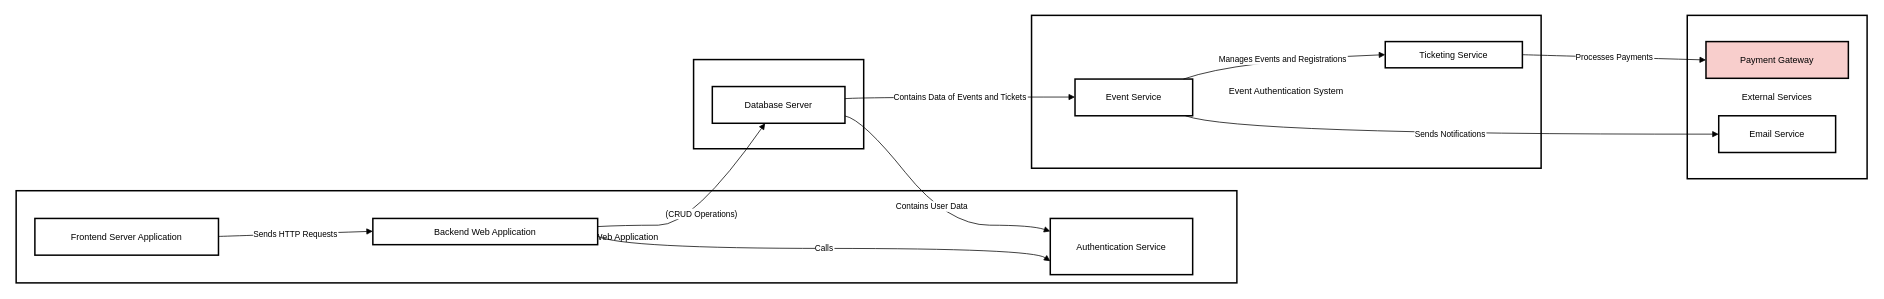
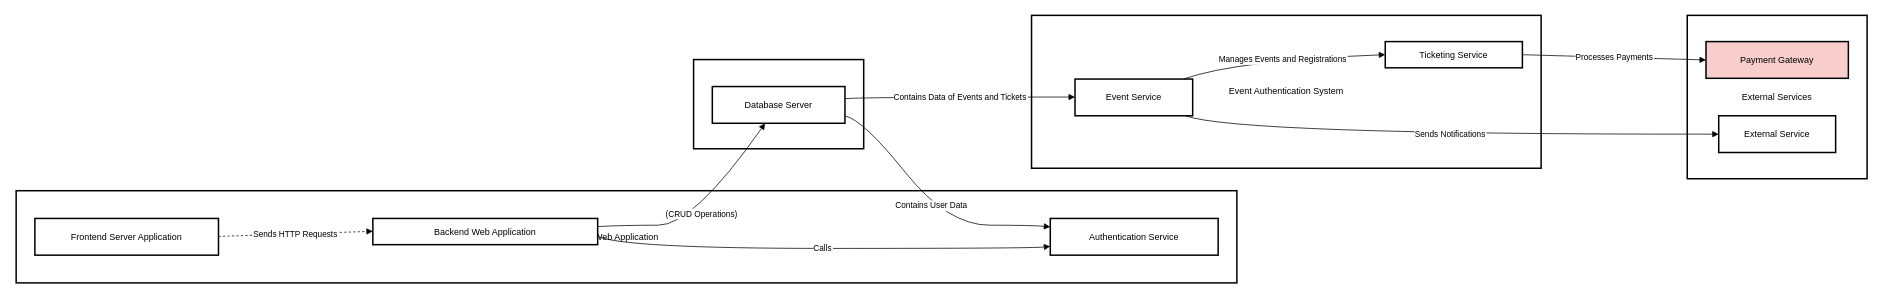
node "Email Service": label "Email Service" -> "External Service"
edge "Frontend Server Application" -> "Backend Web Application": style solid -> dashed
node "Authentication Service": size 143x56 -> 168x37
